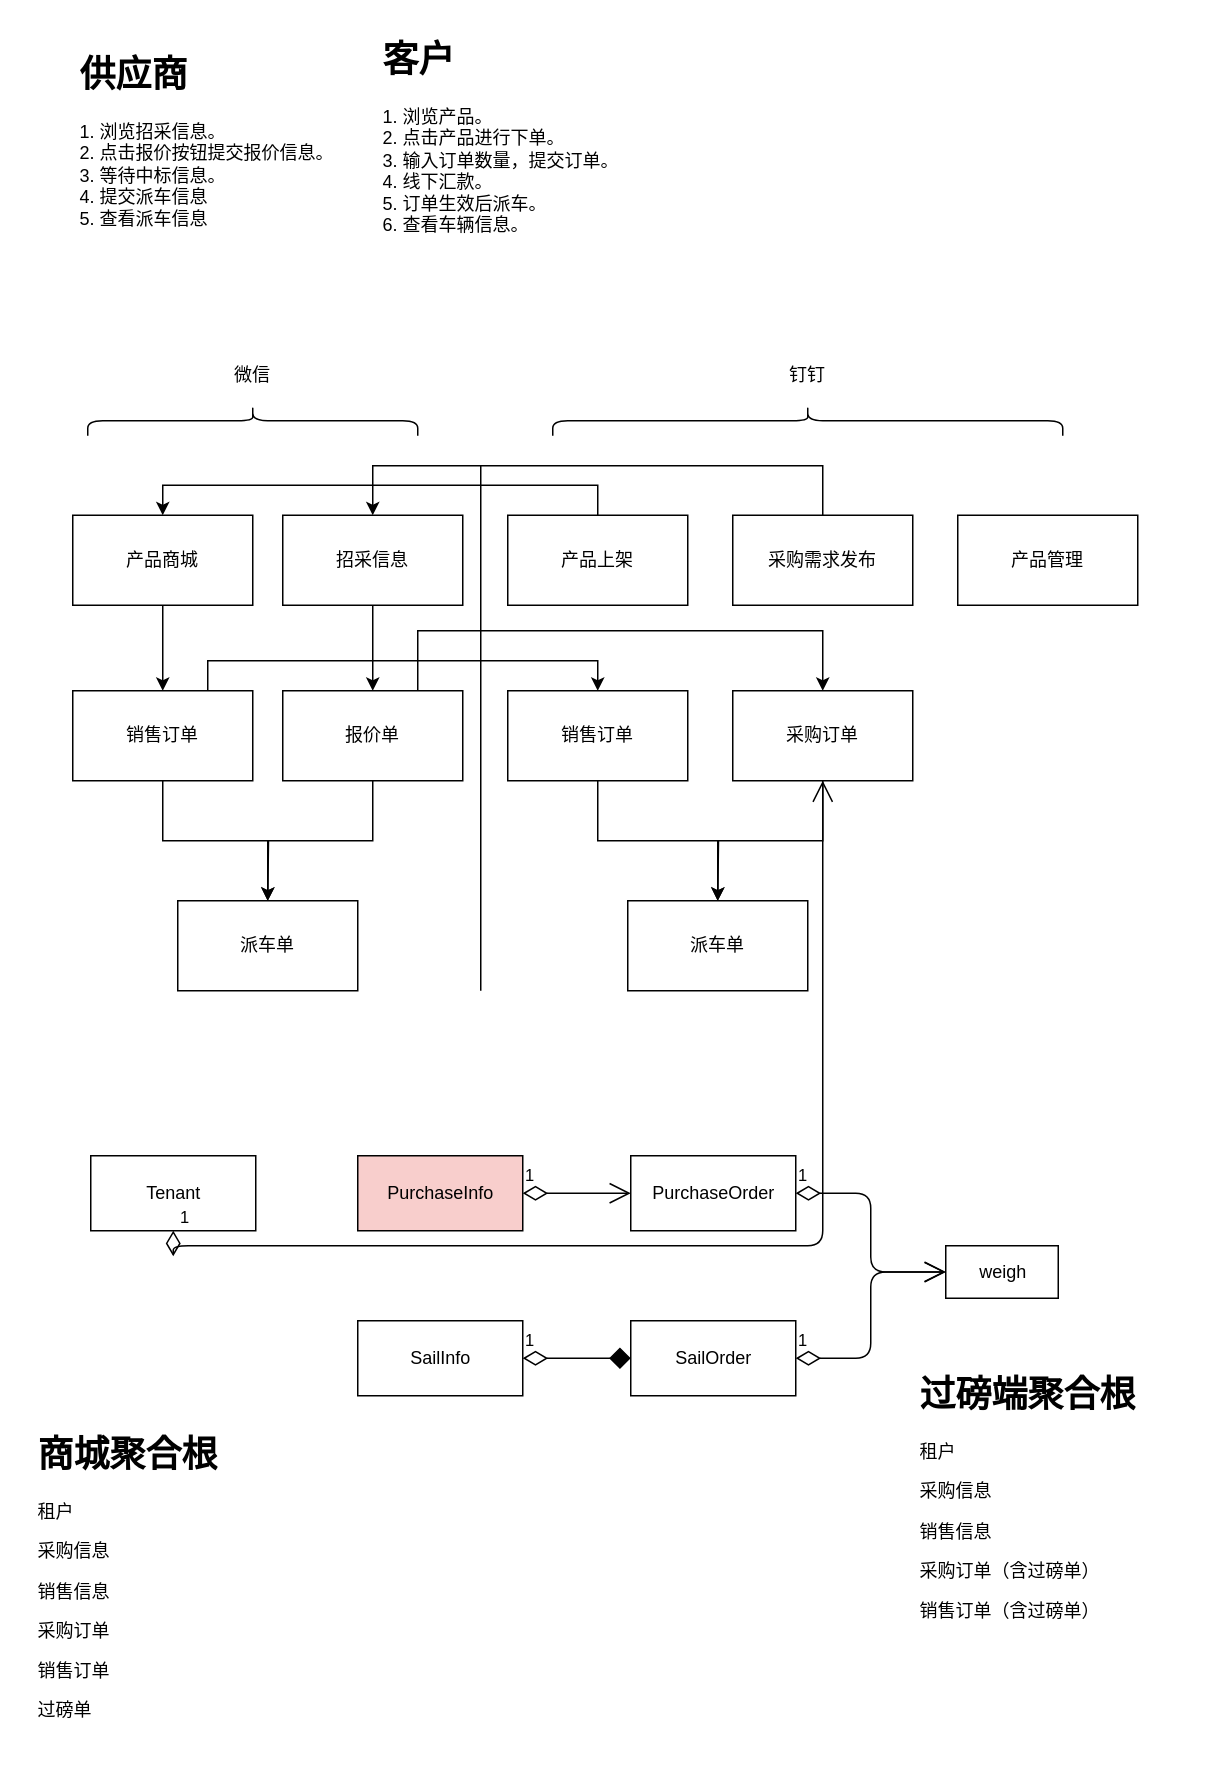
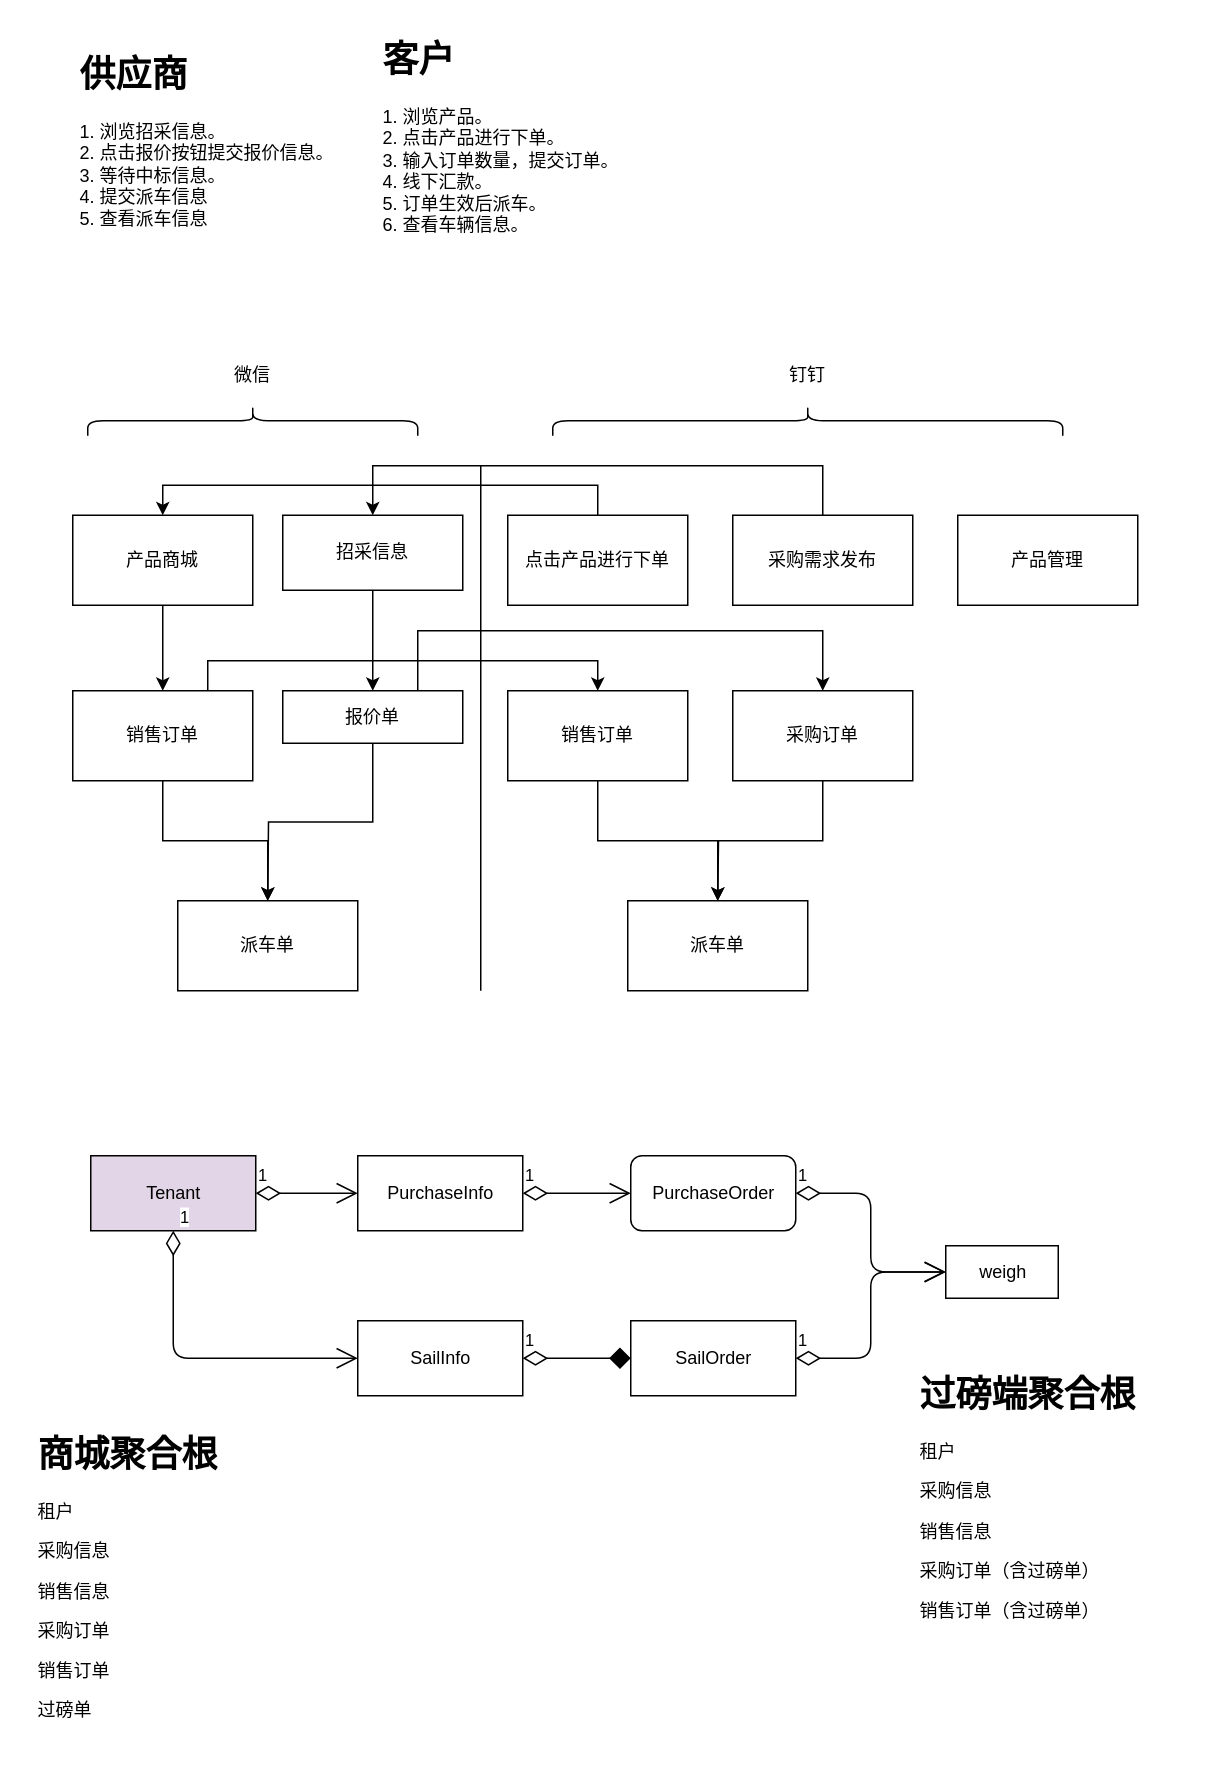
node "招采信息": size 180x90 -> 180x75
node "产品上架": label "产品上架" -> "点击产品进行下单"
node "报价单": size 180x90 -> 180x53
node "Tenant": fillcolor #ffffff -> #e1d5e7
edge "Tenant" -- "PurchaseInfo": added, label "1"
node "PurchaseInfo": fillcolor #f8cecc -> #ffffff
node "PurchaseOrder": shape rectangle -> rounded rectangle
edge "采购订单" -- "Tenant": now "SailInfo" -- "Tenant"
